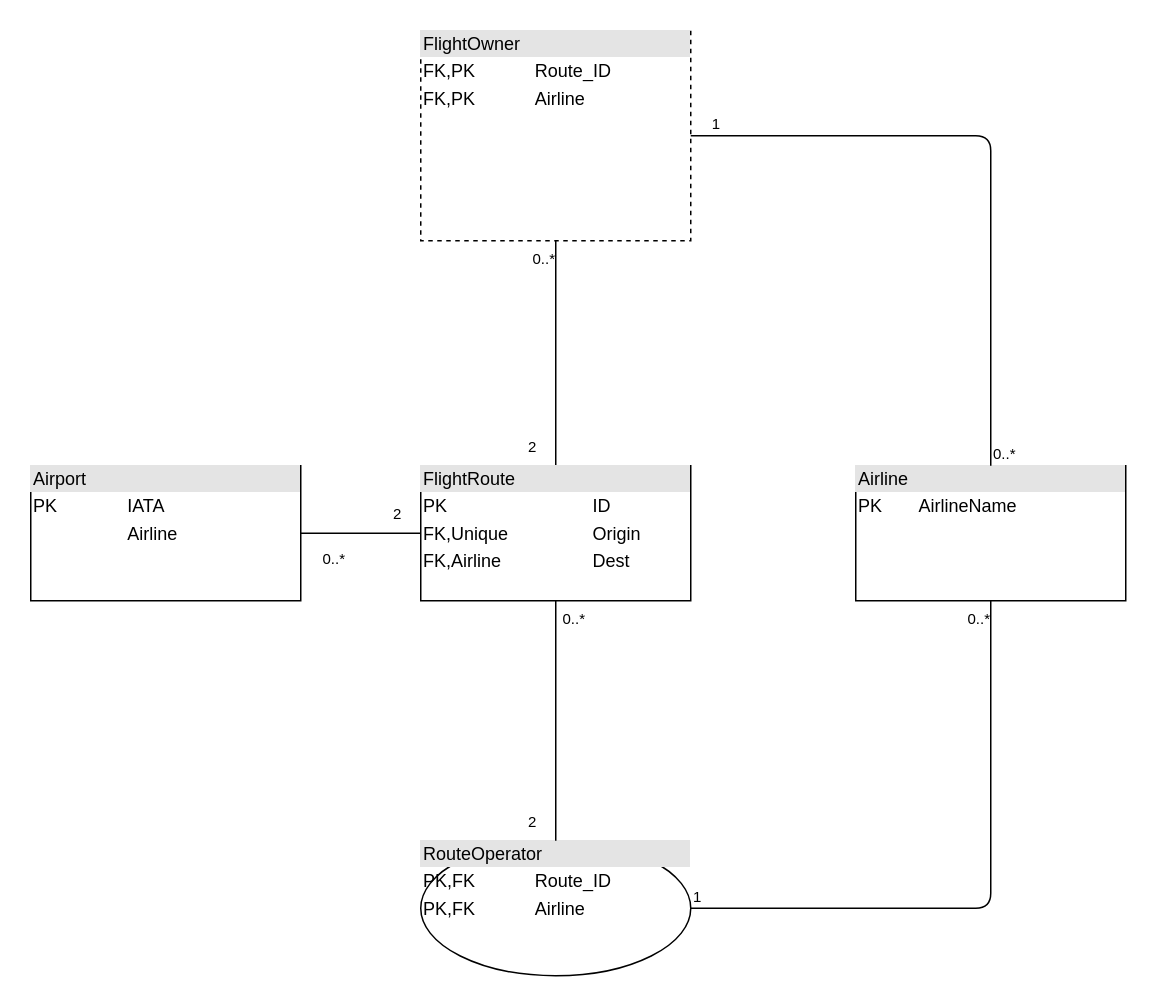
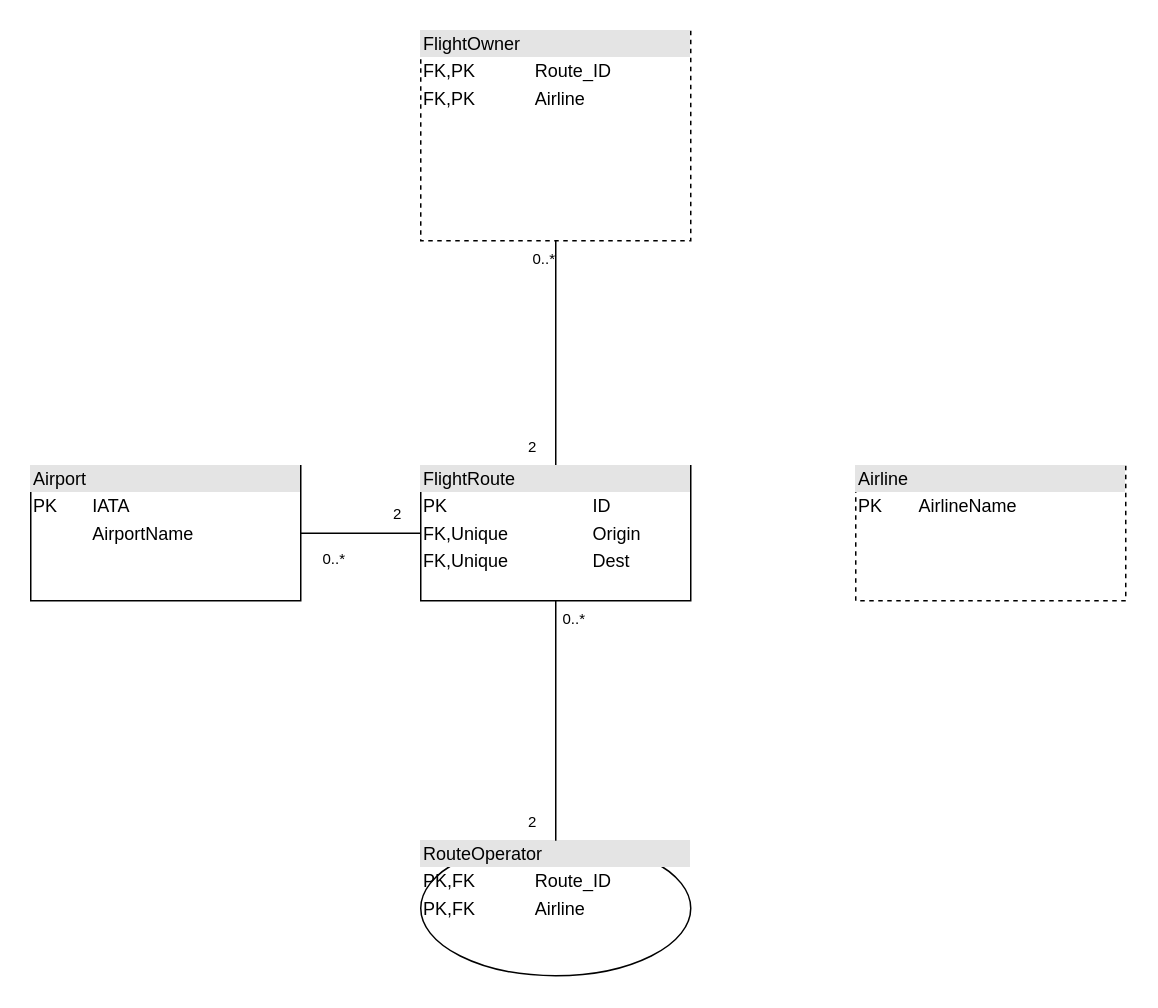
edge "FlightOwner FK,PK Route_ID FK,PK Airline" -- "Airline PK AirlineName": removed, labels "0..*", "1"
node "Airport PK IATA Airline": label "Airport PK IATA Airline" -> "Airport PK IATA AirportName"
node "FlightRoute PK ID FK,Unique Origin FK,Airline Dest": label "FlightRoute PK ID FK,Unique Origin FK,Airline Dest" -> "FlightRoute PK ID FK,Unique Origin FK,Unique Dest"
node "Airline PK AirlineName": style solid -> dashed
edge "Airline PK AirlineName" -- "RouteOperator PK,FK Route_ID PK,FK Airline": removed, labels "0..*", "1"
